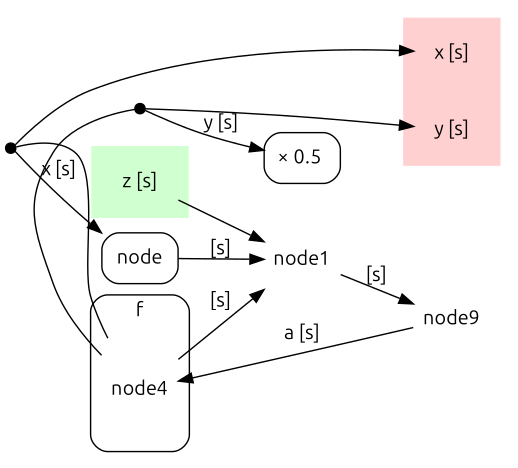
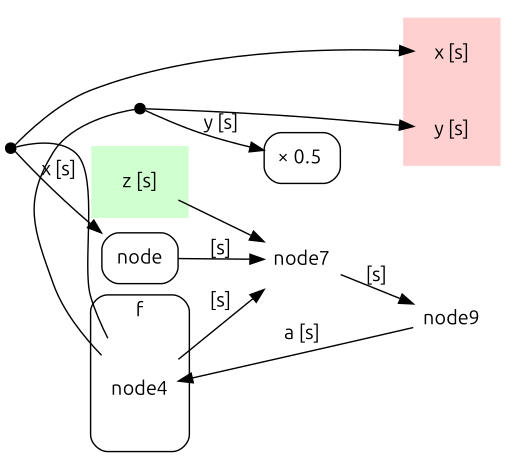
node "node1": label "node1" -> "node7"
